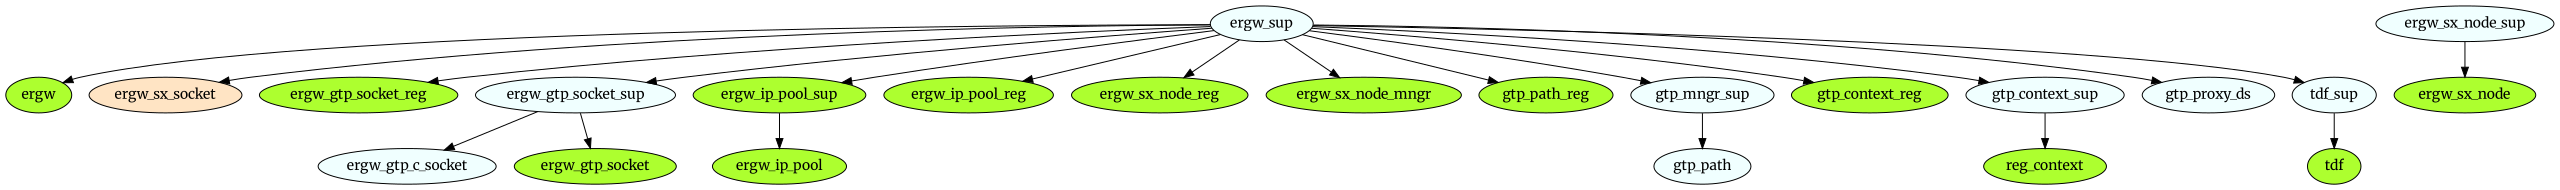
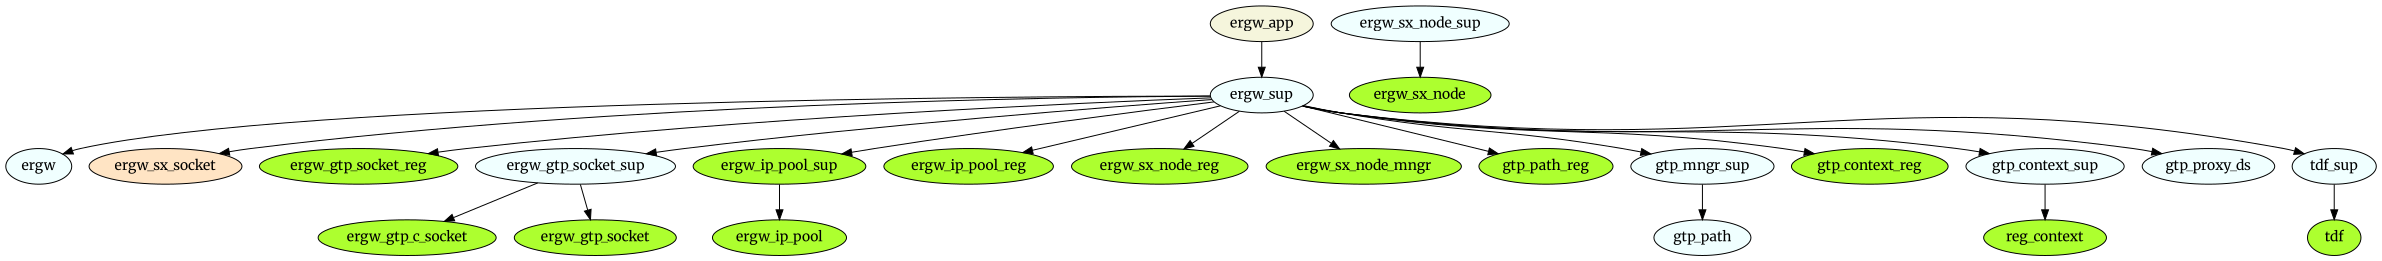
node "ergw_app": added
node "ergw": fillcolor greenyellow -> azure
node "ergw_gtp_c_socket": fillcolor azure -> greenyellow
